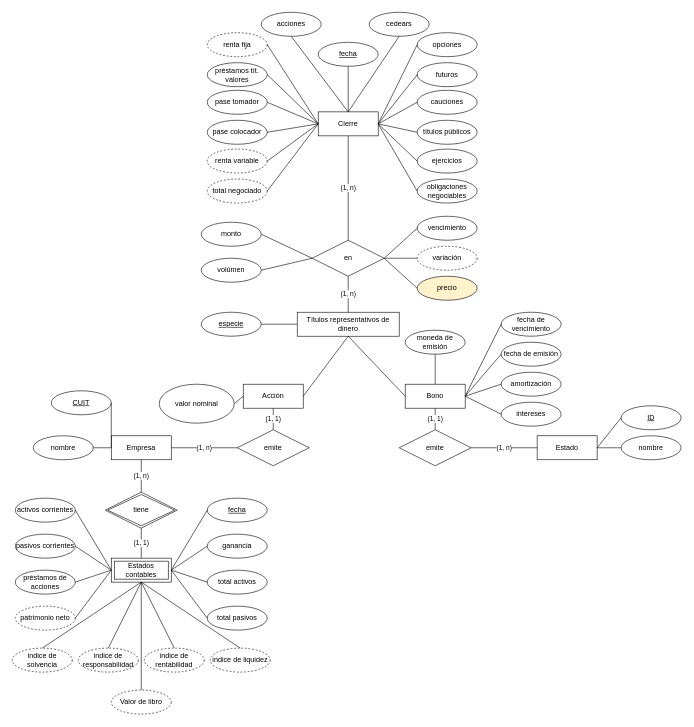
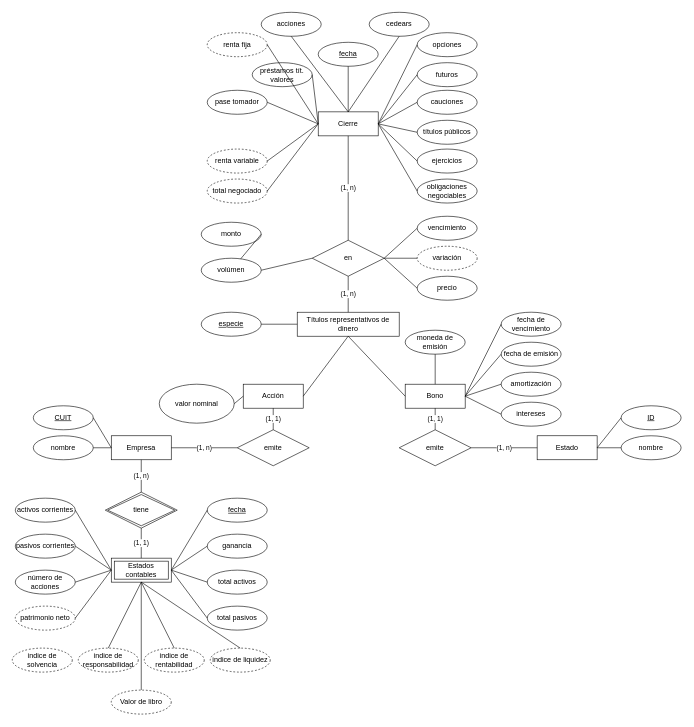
node "préstamos tít. valores": moved (237, 75) -> (282, 75)
edge "Cierre" -- "pase colocador": removed
node "pase colocador": removed
edge "monto" -- "en": now "monto" -- "volúmen"
node "precio": fillcolor #fff2cc -> #ffffff
node "CUIT": moved (81, 403) -> (63, 418)
node "préstamos de acciones": label "préstamos de acciones" -> "número de acciones"
edge "Estados contables" -- "indice de solvencia": removed
